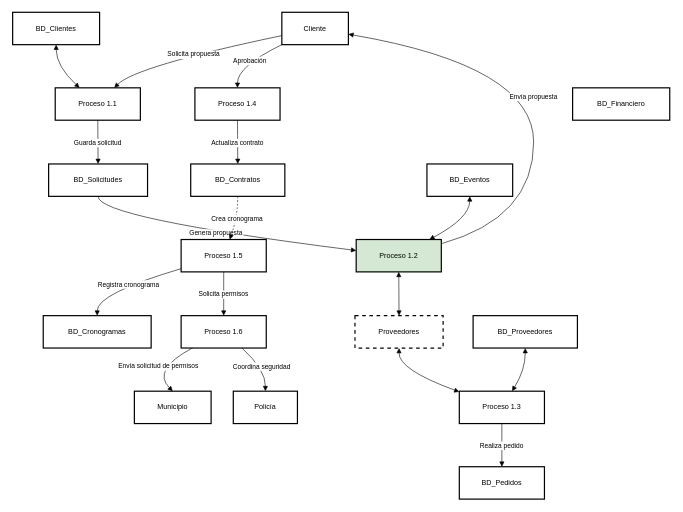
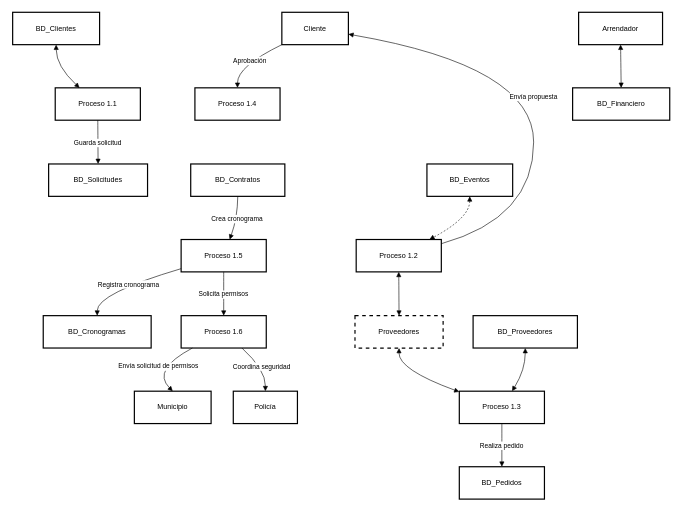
node "Arrendador": added
edge "Cliente" -> "Proceso 1.1": removed, label "Solicita propuesta"
edge "Arrendador" -- "BD_Financiero": added
edge "Proceso 1.4" -> "BD_Contratos": removed, label "Actualiza contrato"
edge "BD_Contratos" -> "Proceso 1.5": style dashed -> solid
edge "BD_Eventos" -- "Proceso 1.2": style solid -> dashed
edge "BD_Solicitudes" -> "Proceso 1.2": removed, label "Genera propuesta"
node "Proceso 1.2": fillcolor #d5e8d4 -> #ffffff
